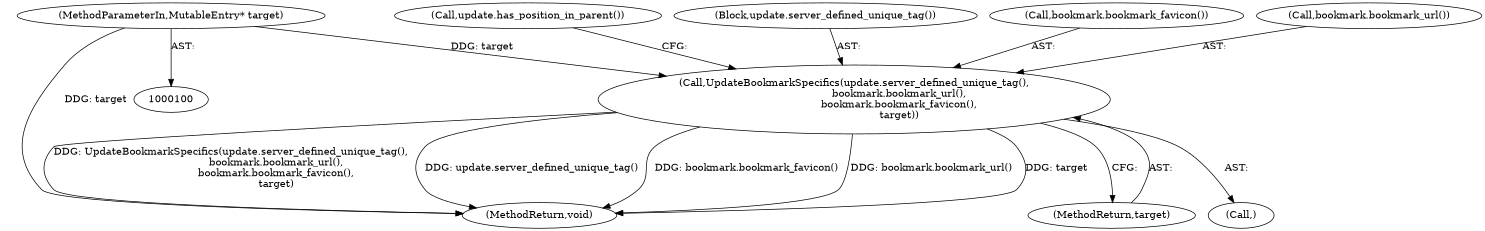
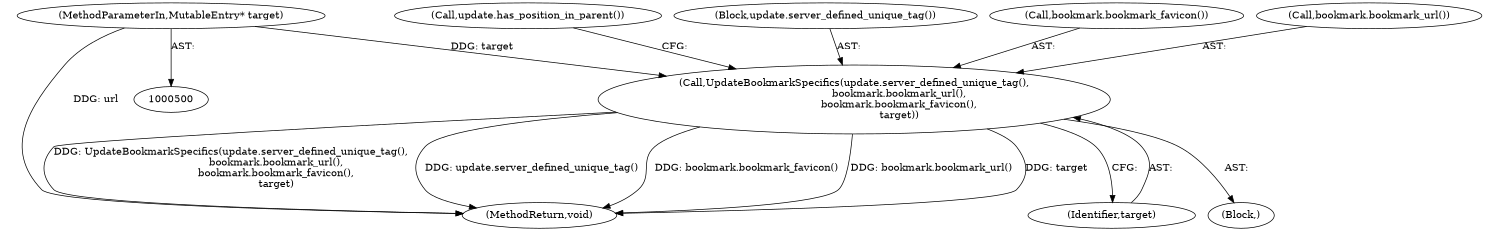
edge "(MethodParameterIn,MutableEntry* target)" -> "(MethodReturn,void)": label "DDG: target" -> "DDG: url"
node "1000100": label "1000100" -> "1000500"
node "(MethodReturn,target)": label "(MethodReturn,target)" -> "(Identifier,target)"
node "(Call,)": label "(Call,)" -> "(Block,)"
